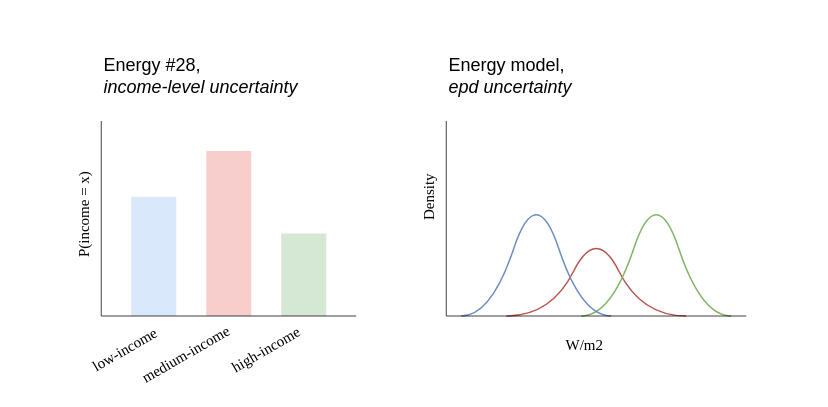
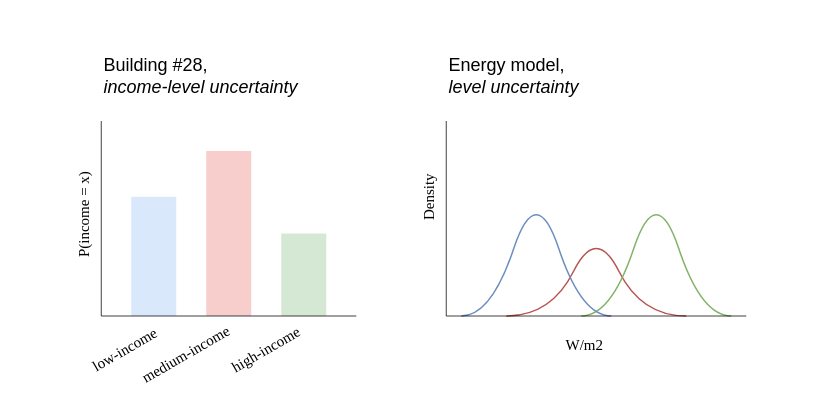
node "Energy #28, income-level uncertainty": label "Energy #28, income-level uncertainty" -> "Building #28, income-level uncertainty"
node "Energy model, epd uncertainty": label "Energy model, epd uncertainty" -> "Energy model, level uncertainty"
